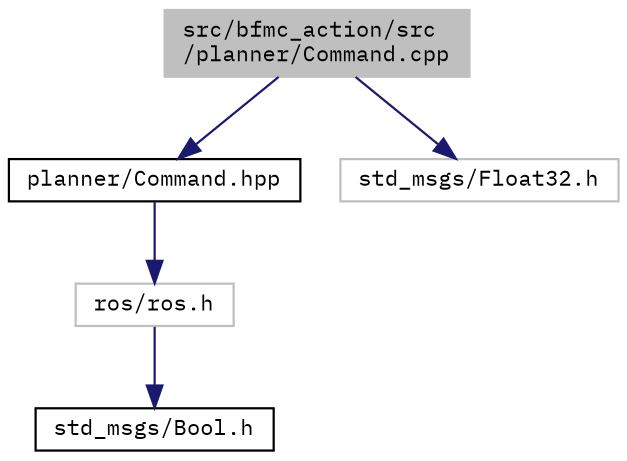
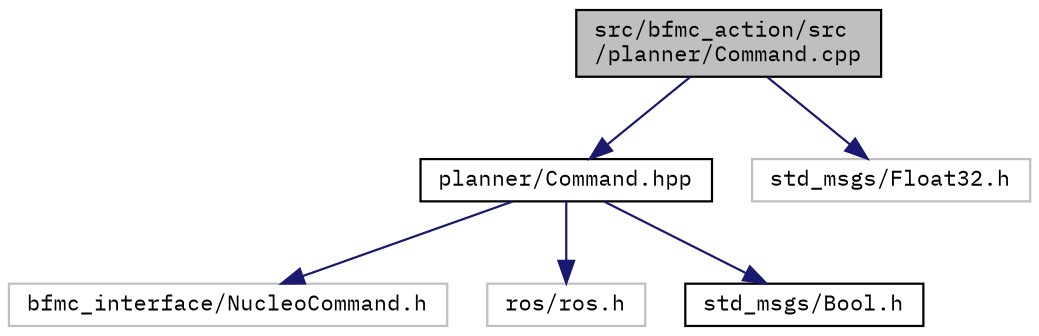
node "src/bfmc_action/src /planner/Command.cpp": color grey75 -> black
node "bfmc_interface/NucleoCommand.h": added
edge "ros/ros.h" -> "std_msgs/Bool.h": now "planner/Command.hpp" -> "std_msgs/Bool.h"
